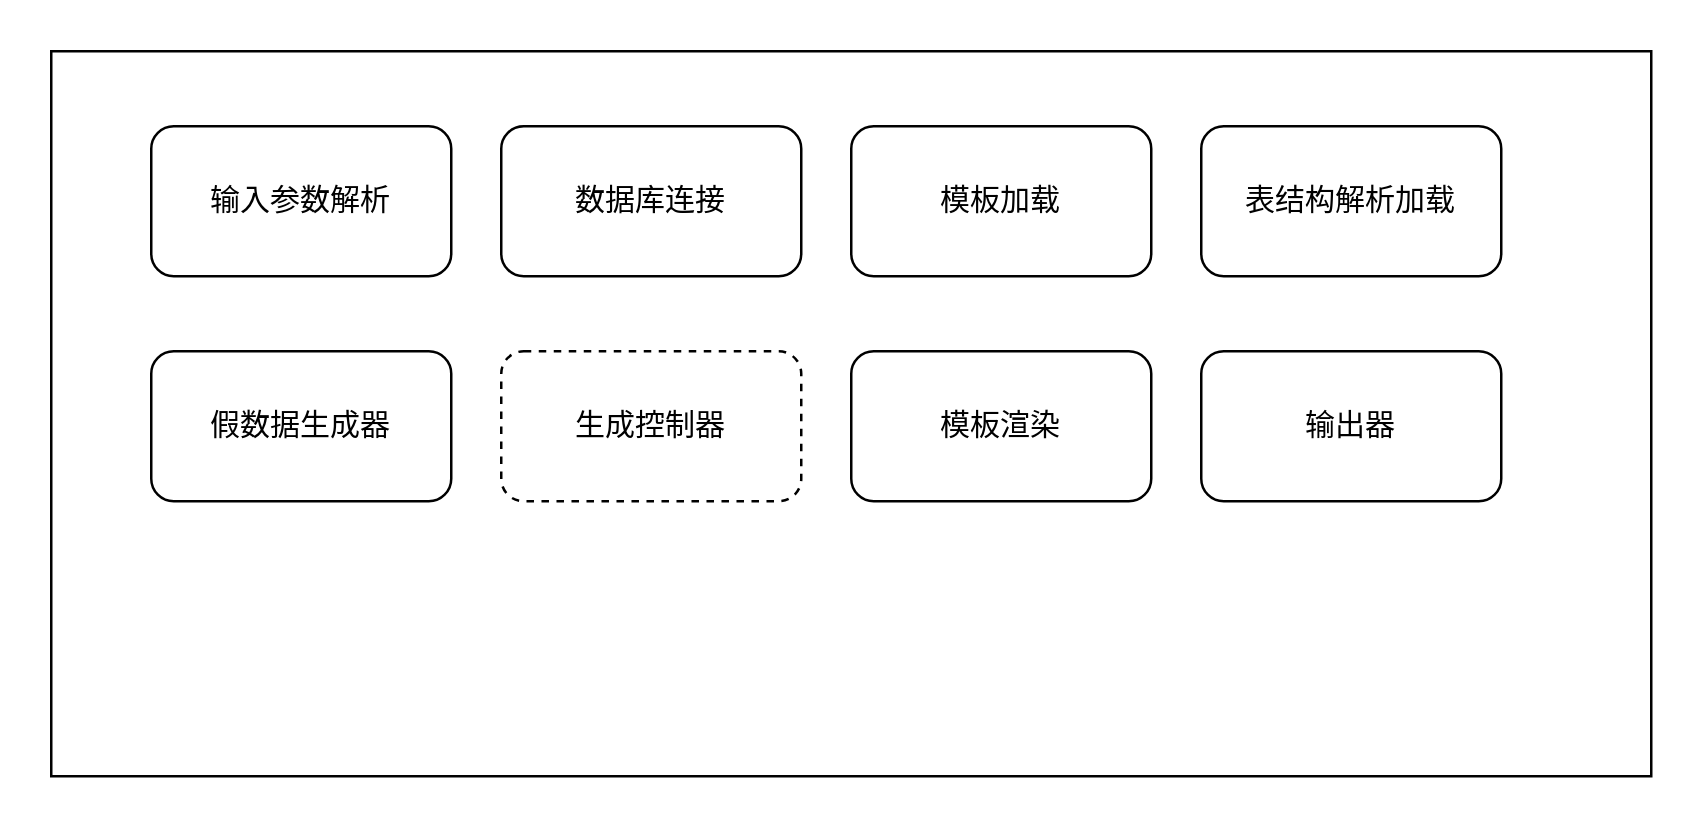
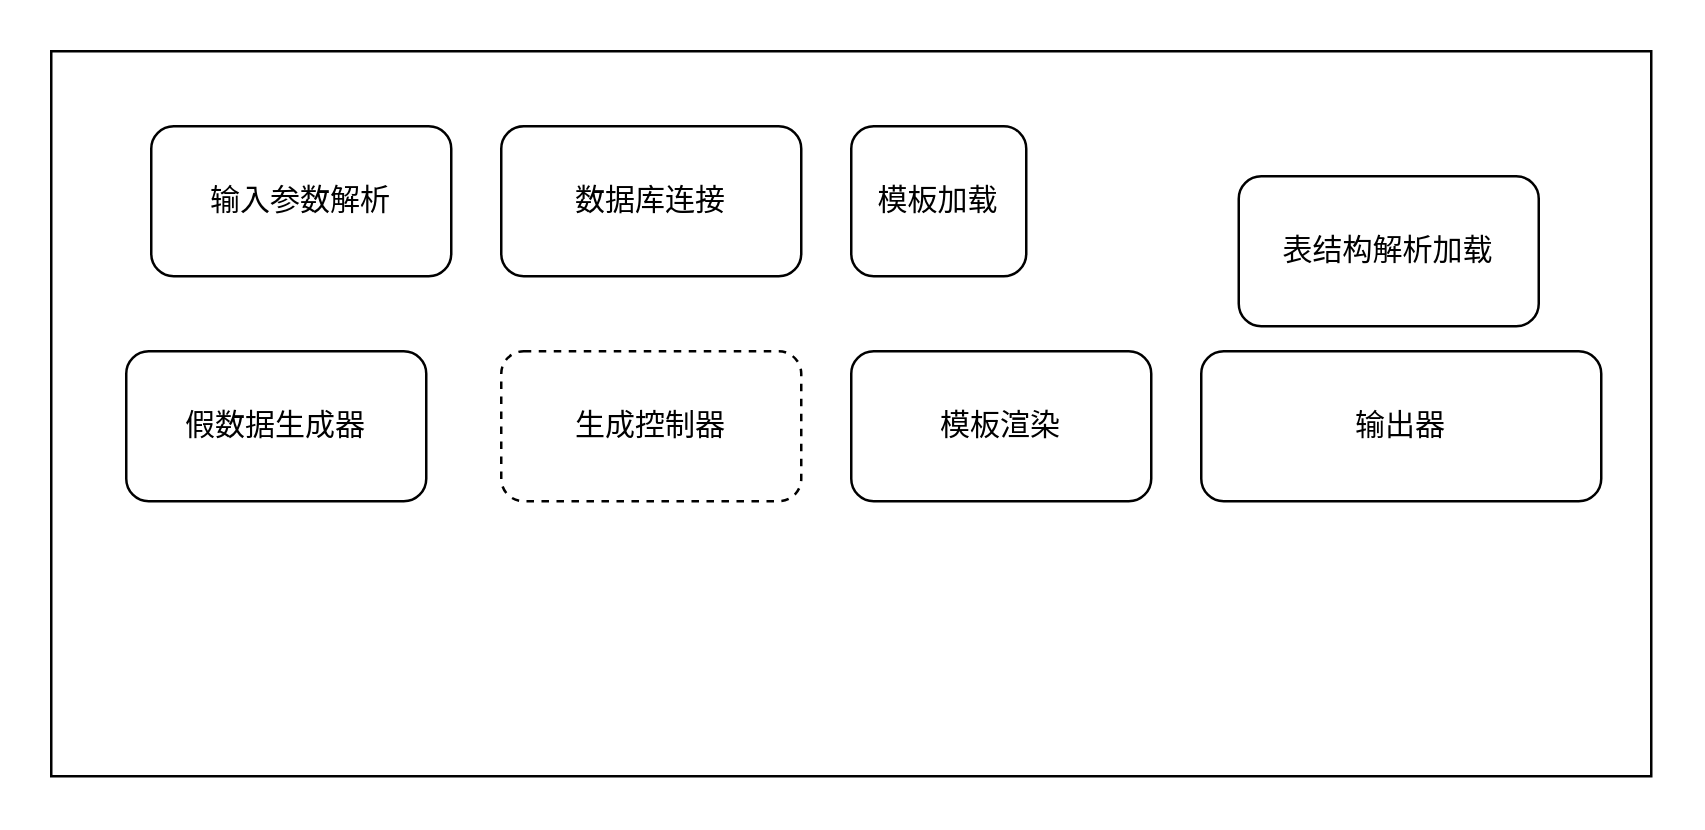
node "模板加载": size 300x150 -> 175x150
node "表结构解析加载": moved (1351, 201) -> (1389, 251)
node "假数据生成器": moved (301, 426) -> (276, 426)
node "输出器": size 300x150 -> 400x150
